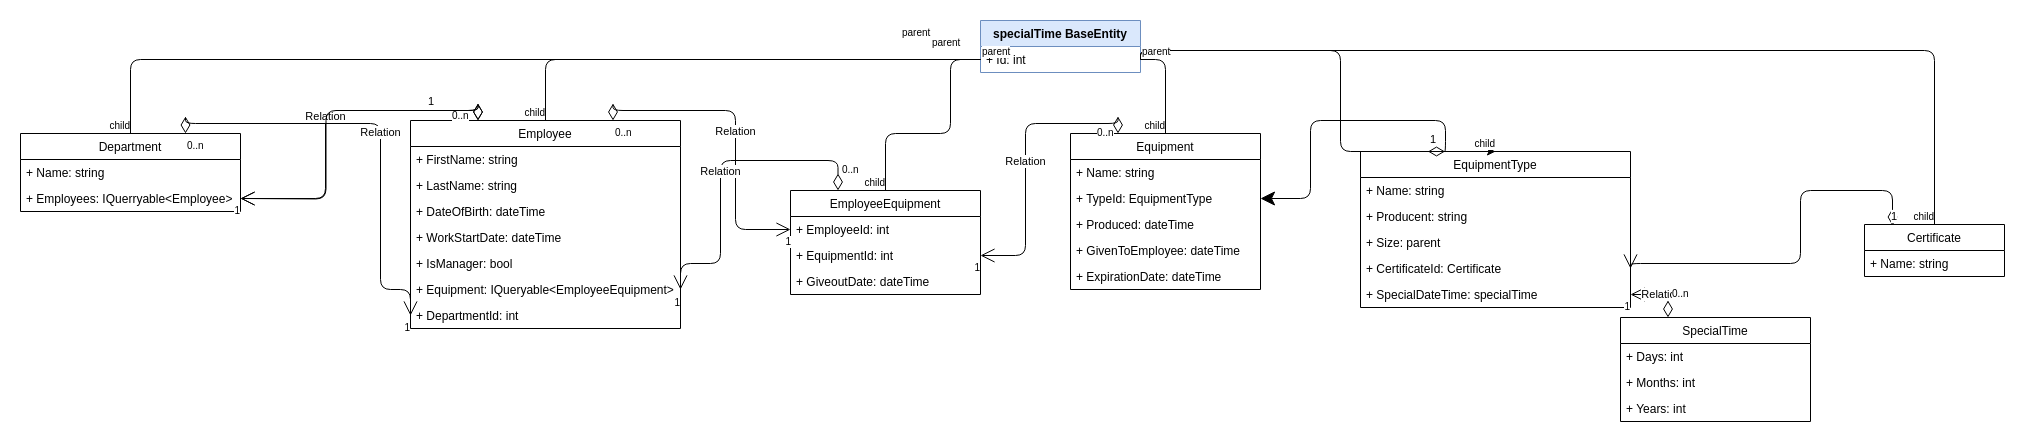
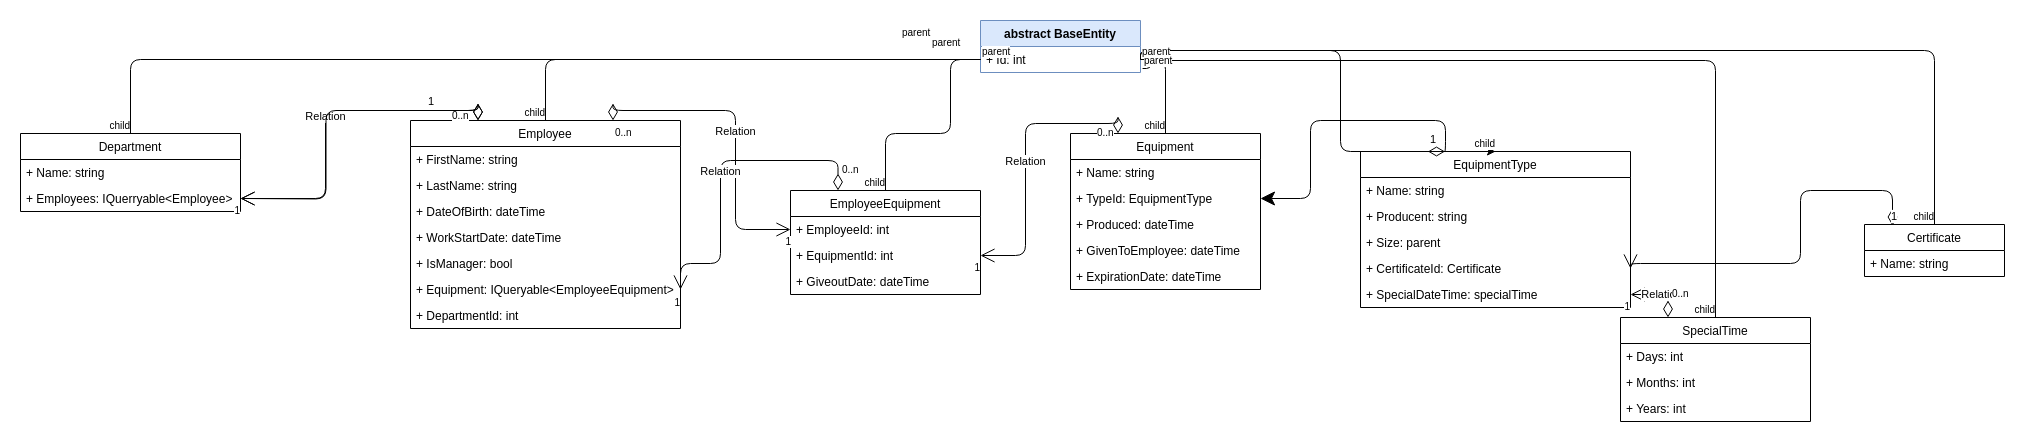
node "specialTime BaseEntity": label "specialTime BaseEntity" -> "abstract BaseEntity"
edge "+ Id: int" -- "SpecialTime": added, labels "parent", "child"
edge "Department" -- "+ DepartmentId: int": removed, labels "0..n", "Relation", "1"
